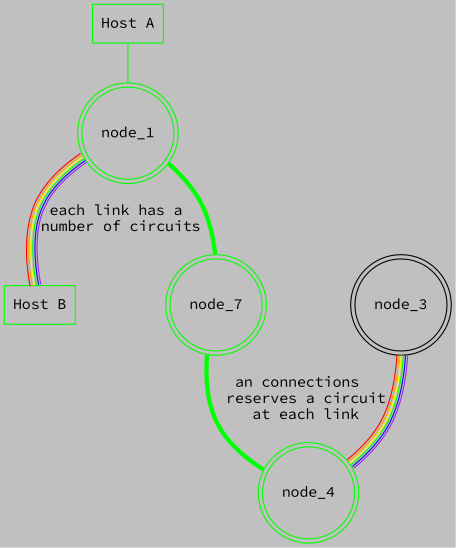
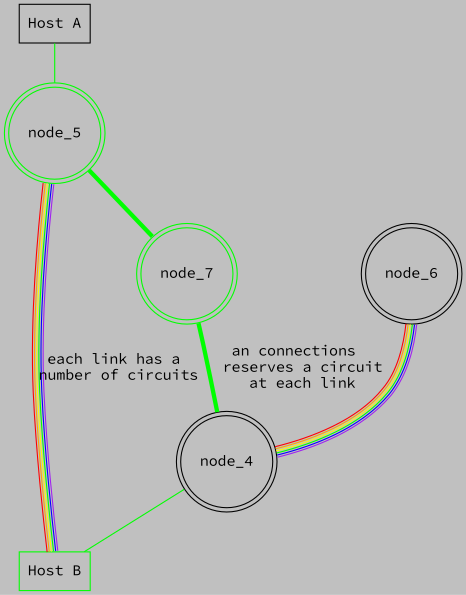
node "Host A": color green -> black
node "node_1": label "node_1" -> "node_5"
node "node_3": label "node_3" -> "node_6"
node "node_4": color green -> black
edge "node_4" -- "Host B": added
